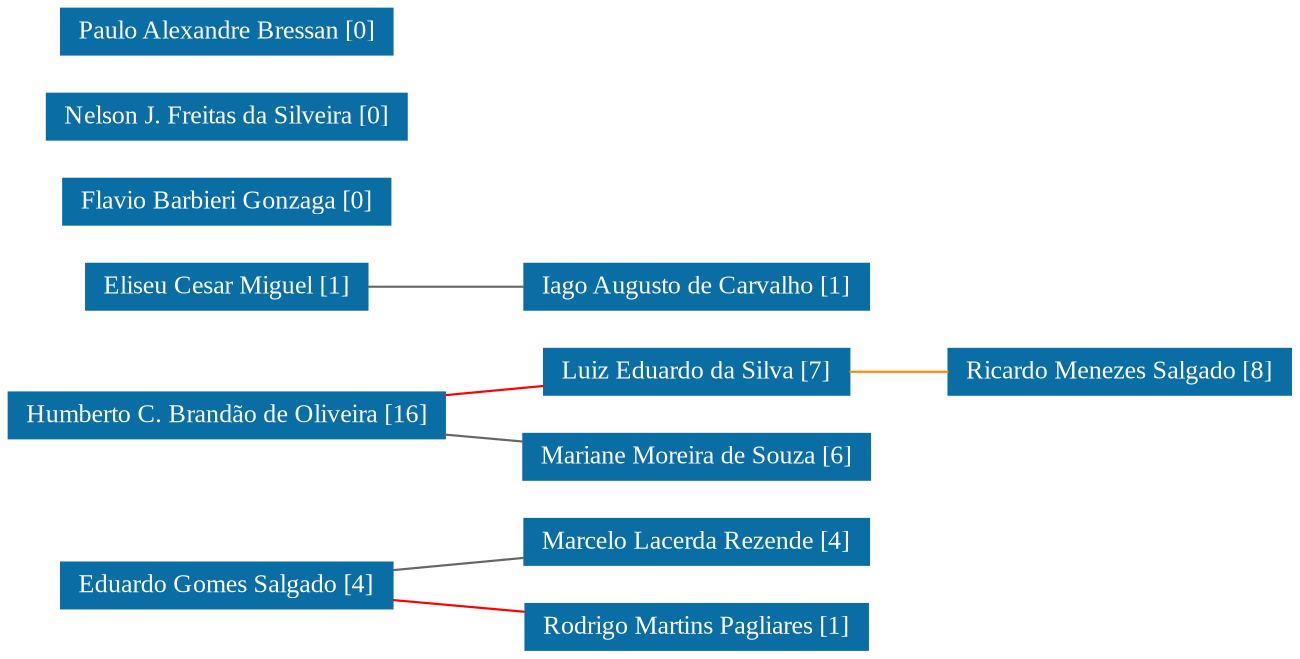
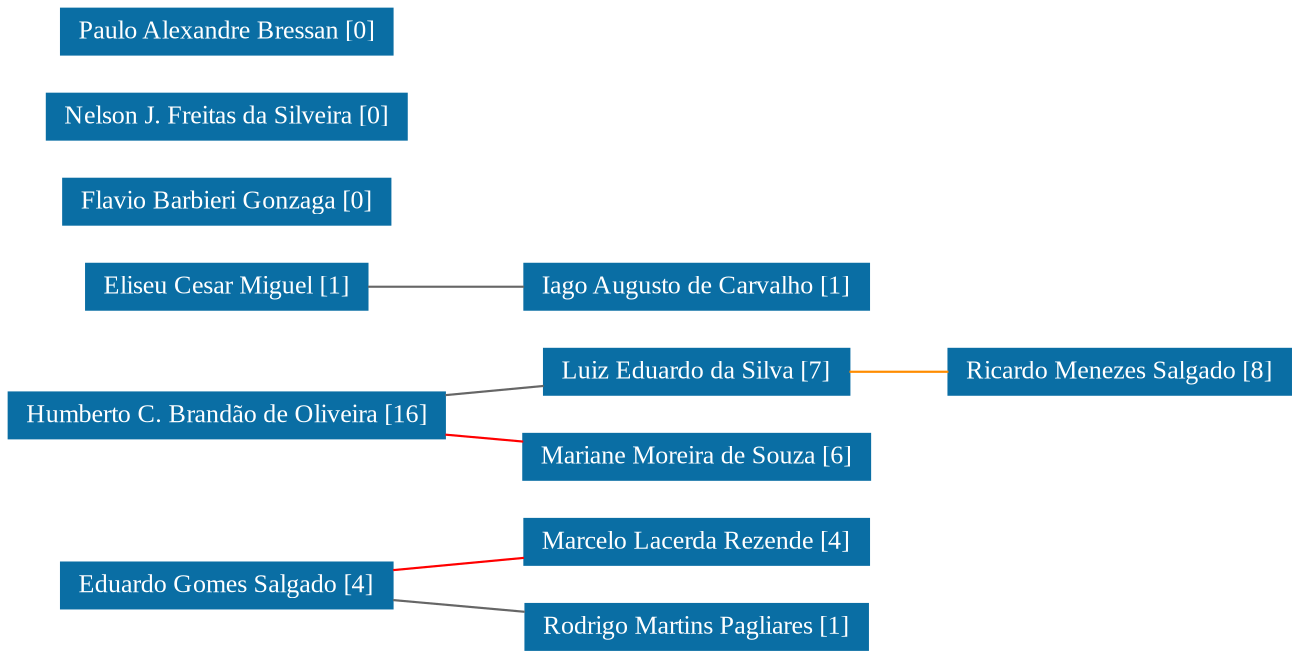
edge "Luiz Eduardo da Silva [7]" -- "Humberto C. Brandão de Oliveira [16]": color red -> gray40
edge "Humberto C. Brandão de Oliveira [16]" -- "Mariane Moreira de Souza [6]": color gray40 -> red
edge "Marcelo Lacerda Rezende [4]" -- "Eduardo Gomes Salgado [4]": color gray40 -> red
edge "Eduardo Gomes Salgado [4]" -- "Rodrigo Martins Pagliares [1]": color red -> gray40
